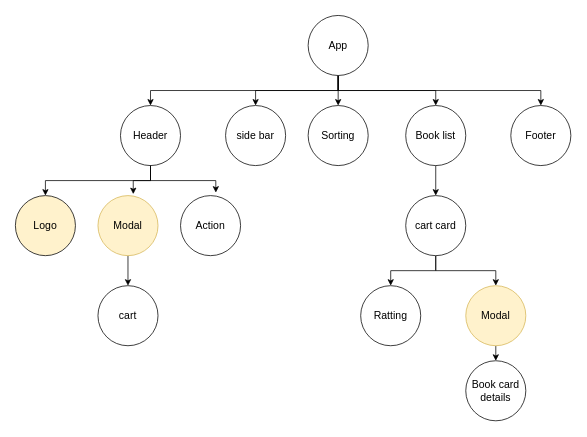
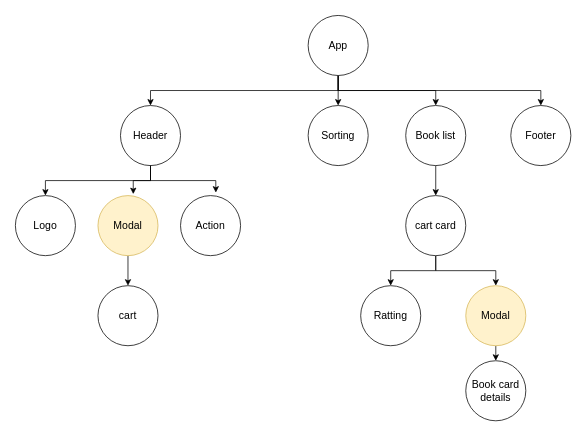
edge "App" -> "side bar": removed
node "side bar": removed
node "Logo": fillcolor #fff2cc -> #ffffff
